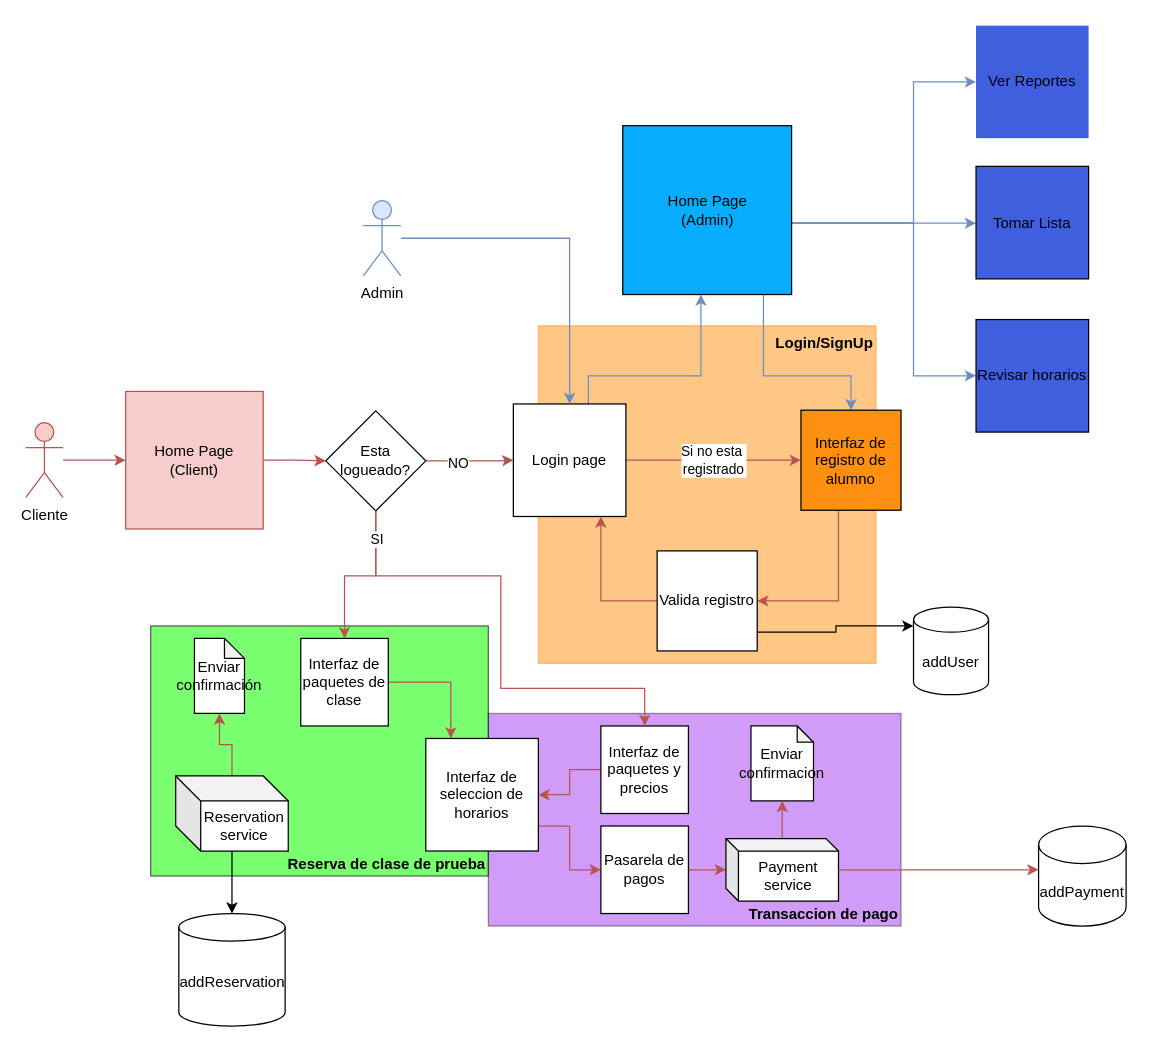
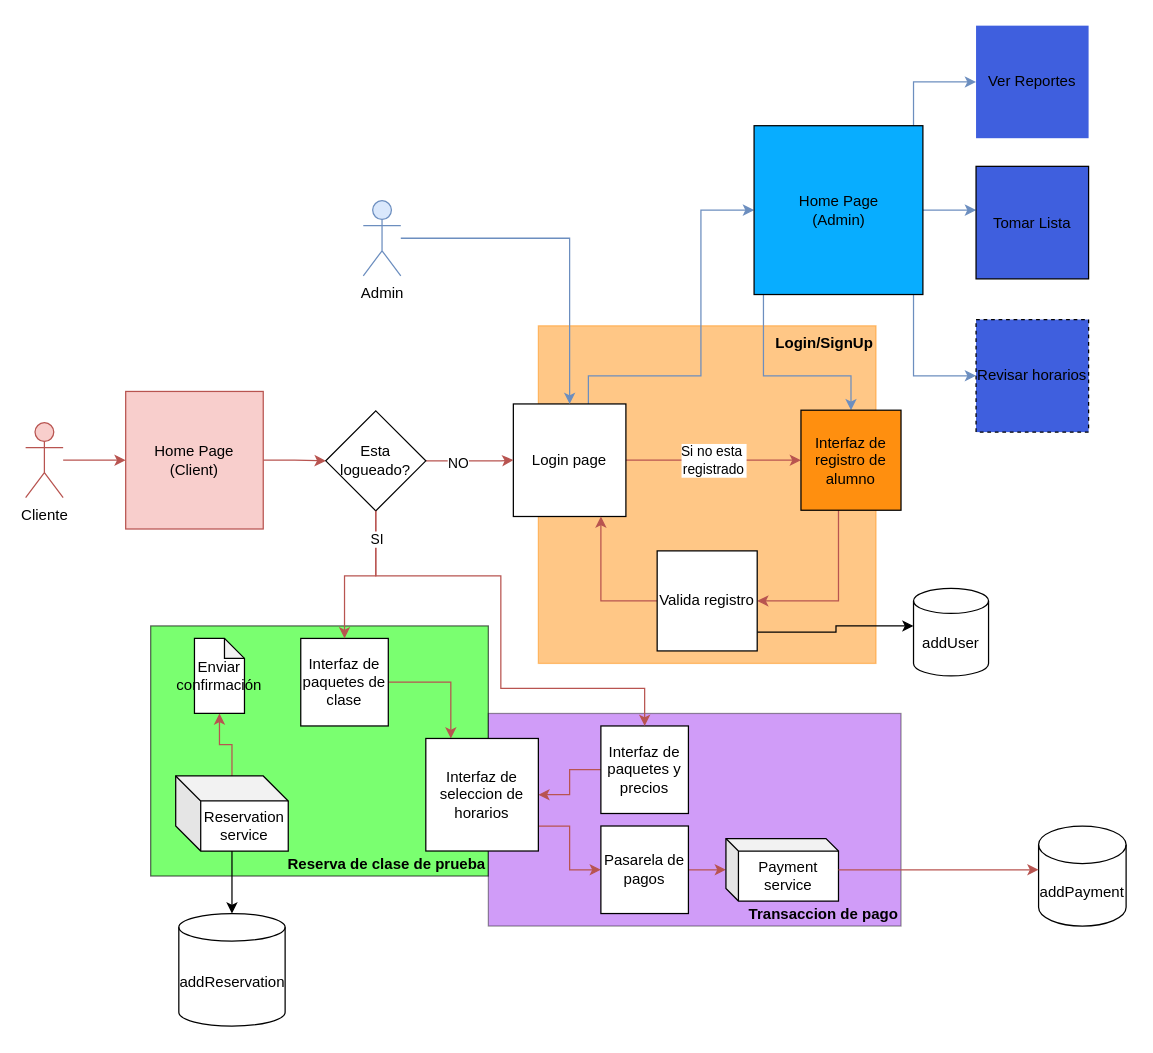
node "Home Page (Admin)": moved (707, 210) -> (838, 210)
node "Revisar horarios": style solid -> dashed
node "addUser": moved (951, 651) -> (951, 632)
node "Enviar confirmacion": removed
edge "Payment service" -> "Enviar confirmacion": removed
